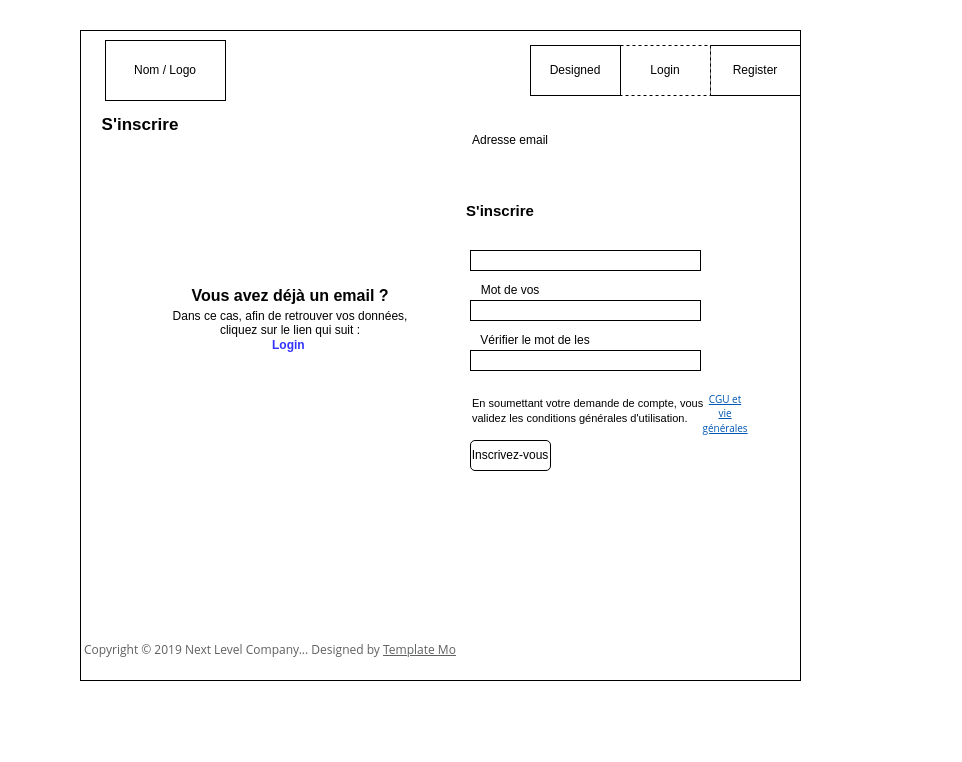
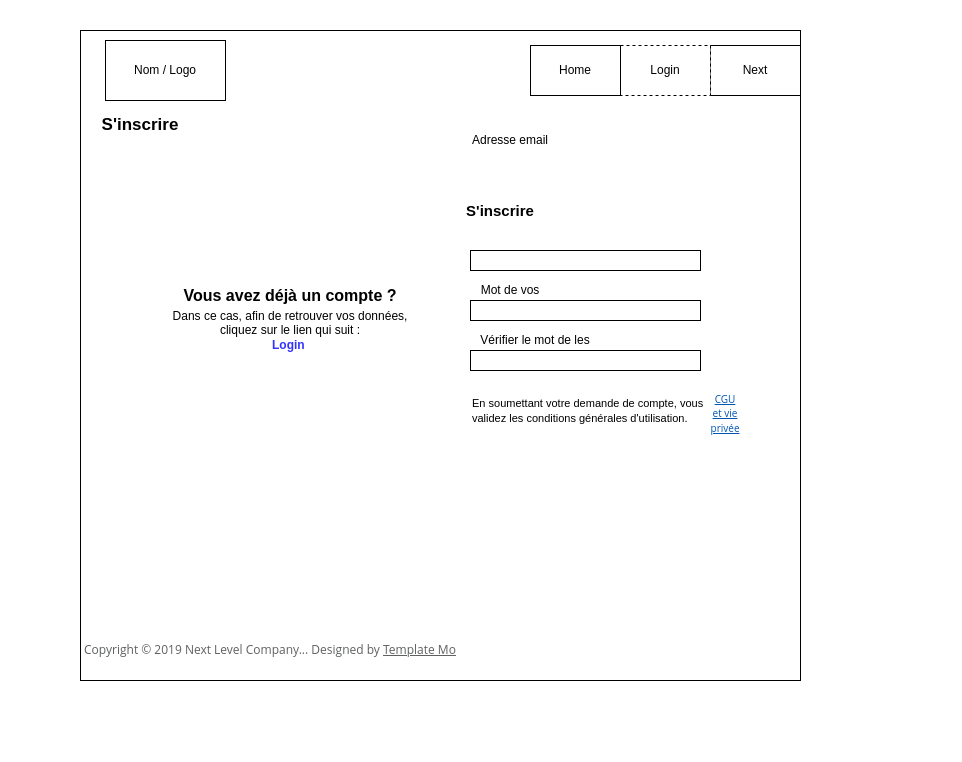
node "Designed": label "Designed" -> "Home"
node "Register": label "Register" -> "Next"
node "Vous avez déjà un email ?": label "Vous avez déjà un email ?" -> "Vous avez déjà un compte ?"
node "CGU et vie générales": label "CGU et vie générales" -> "CGU et vie privée"
node "Inscrivez-vous": removed
